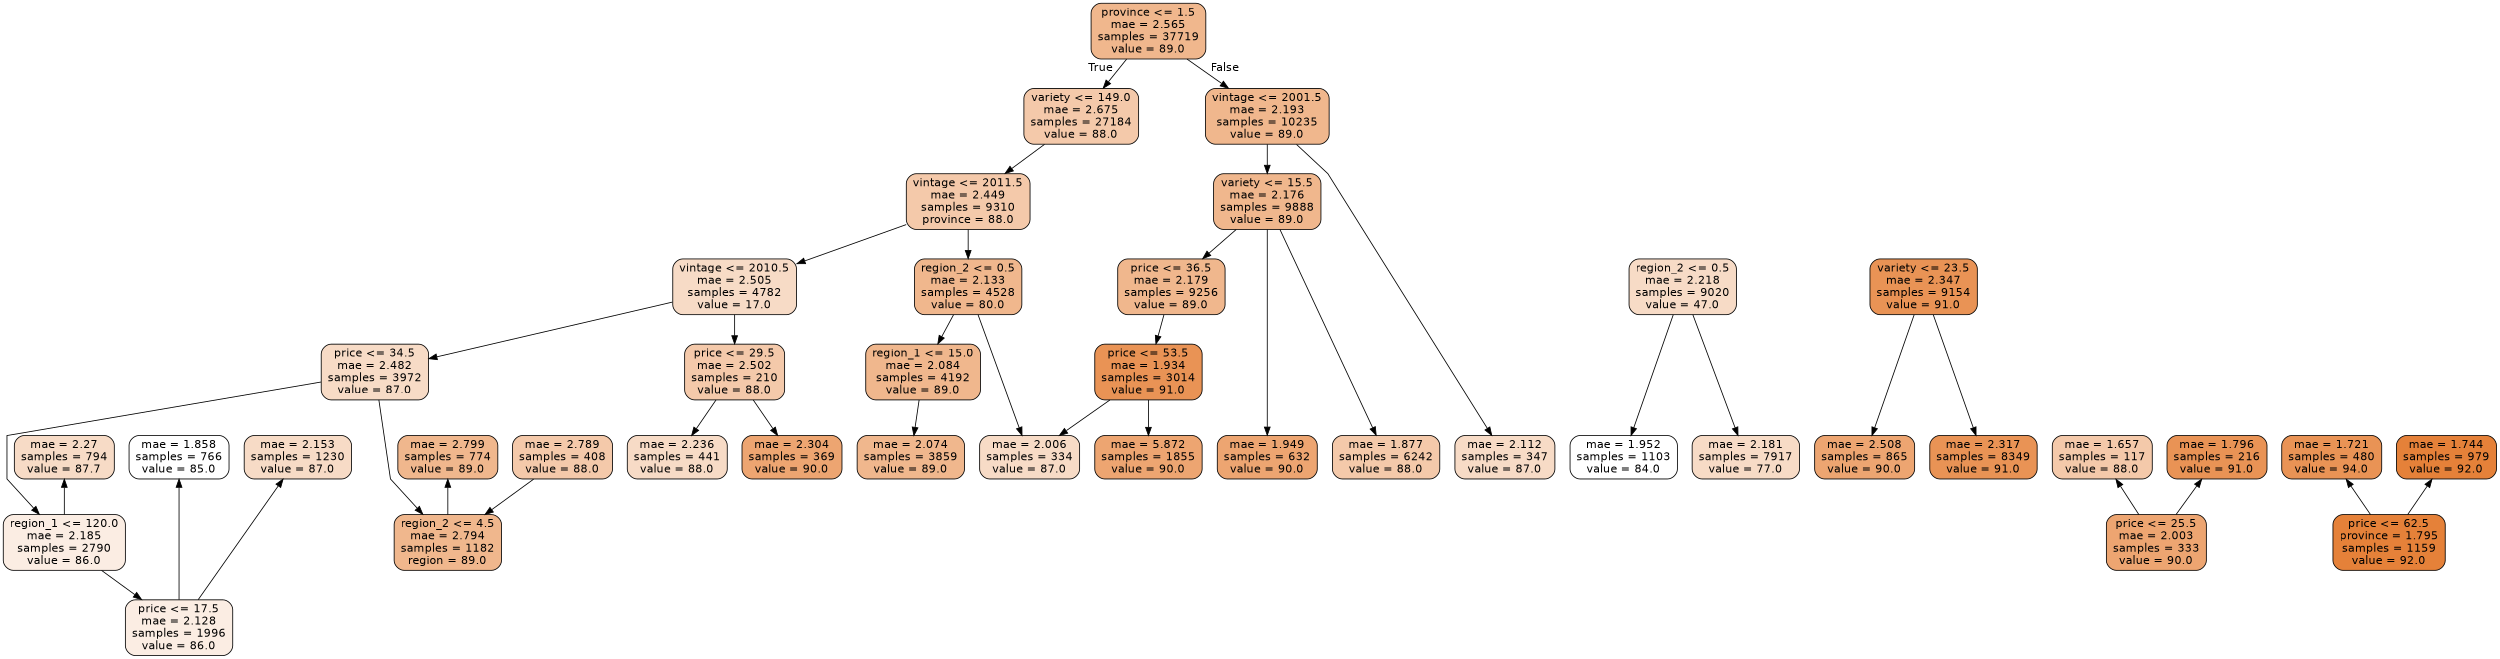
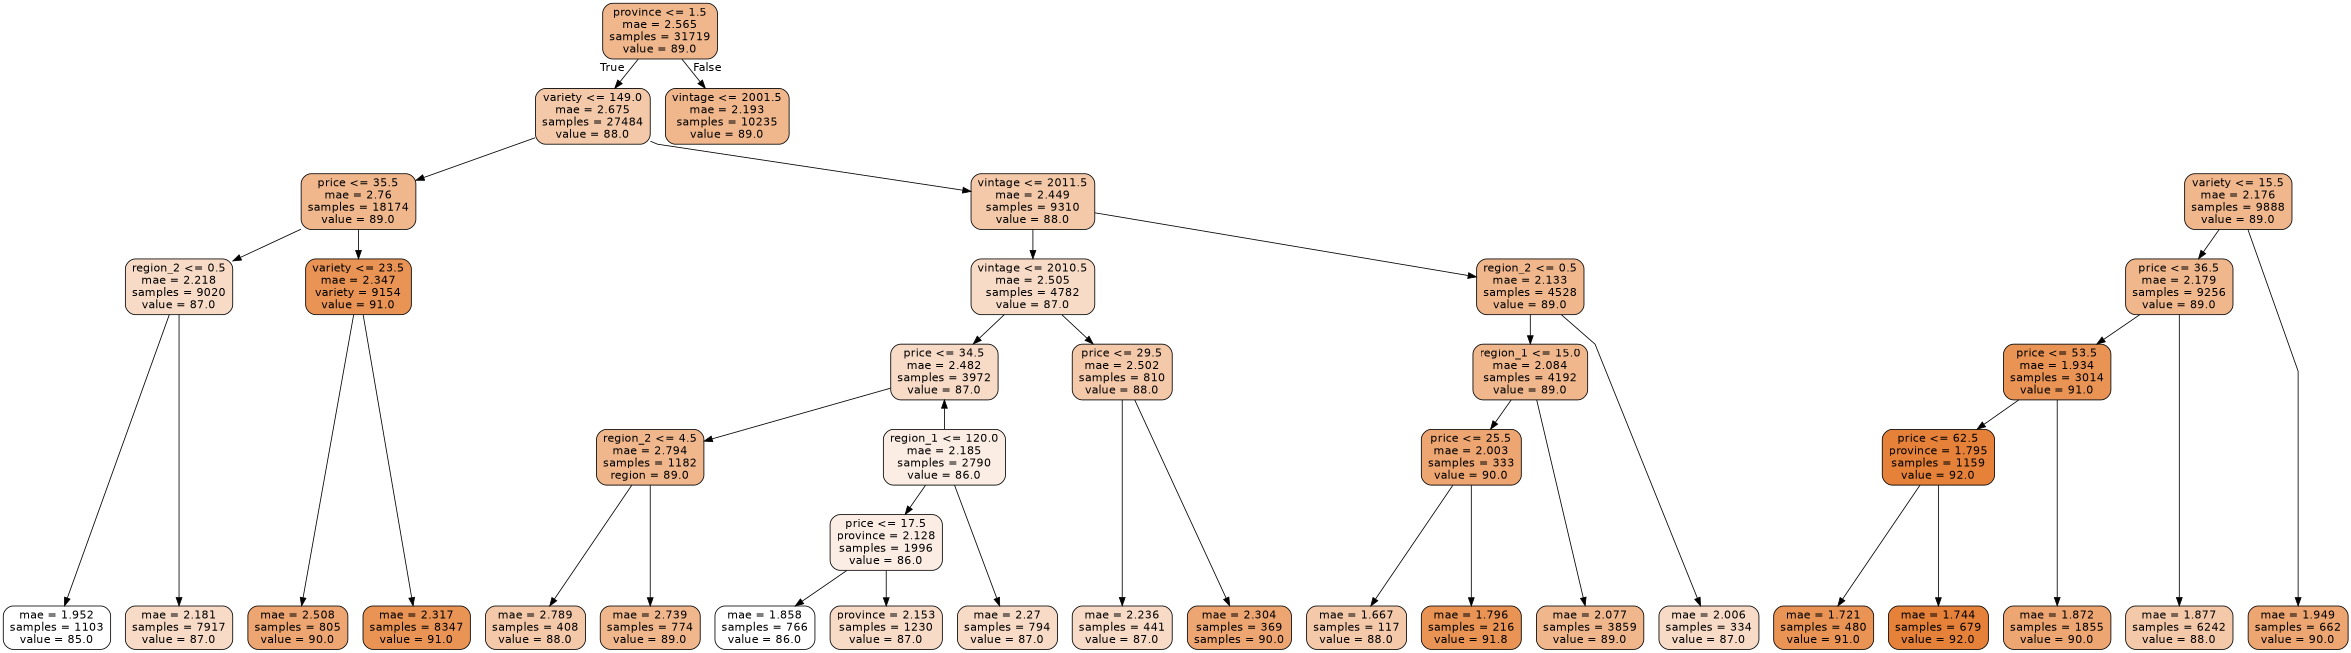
node "province <= 1.5 mae = 2.565 samples = 37719 value = 89.0": label "province <= 1.5 mae = 2.565 samples = 37719 value = 89.0" -> "province <= 1.5 mae = 2.565 samples = 31719 value = 89.0"
node "variety <= 149.0 mae = 2.675 samples = 27184 value = 88.0": label "variety <= 149.0 mae = 2.675 samples = 27184 value = 88.0" -> "variety <= 149.0 mae = 2.675 samples = 27484 value = 88.0"
edge "vintage <= 2001.5 mae = 2.193 samples = 10235 value = 89.0" -> "variety <= 15.5 mae = 2.176 samples = 9888 value = 89.0": removed
node "price <= 35.5 mae = 2.76 samples = 18174 value = 89.0": added
node "vintage <= 2011.5 mae = 2.449 samples = 9310 province = 88.0": label "vintage <= 2011.5 mae = 2.449 samples = 9310 province = 88.0" -> "vintage <= 2011.5 mae = 2.449 samples = 9310 value = 88.0"
node "vintage <= 2010.5 mae = 2.505 samples = 4782 value = 17.0": label "vintage <= 2010.5 mae = 2.505 samples = 4782 value = 17.0" -> "vintage <= 2010.5 mae = 2.505 samples = 4782 value = 87.0"
node "region_2 <= 0.5 mae = 2.133 samples = 4528 value = 80.0": label "region_2 <= 0.5 mae = 2.133 samples = 4528 value = 80.0" -> "region_2 <= 0.5 mae = 2.133 samples = 4528 value = 89.0"
node "region_2 <= 0.5 mae = 2.218 samples = 9020 value = 47.0": label "region_2 <= 0.5 mae = 2.218 samples = 9020 value = 47.0" -> "region_2 <= 0.5 mae = 2.218 samples = 9020 value = 87.0"
node "variety <= 23.5 mae = 2.347 samples = 9154 value = 91.0": label "variety <= 23.5 mae = 2.347 samples = 9154 value = 91.0" -> "variety <= 23.5 mae = 2.347 variety = 9154 value = 91.0"
edge "variety <= 15.5 mae = 2.176 samples = 9888 value = 89.0" -> "mae = 1.877 samples = 6242 value = 88.0": now "price <= 36.5 mae = 2.179 samples = 9256 value = 89.0" -> "mae = 1.877 samples = 6242 value = 88.0"
node "price <= 29.5 mae = 2.502 samples = 210 value = 88.0": label "price <= 29.5 mae = 2.502 samples = 210 value = 88.0" -> "price <= 29.5 mae = 2.502 samples = 810 value = 88.0"
edge "region_1 <= 15.0 mae = 2.084 samples = 4192 value = 89.0" -> "price <= 25.5 mae = 2.003 samples = 333 value = 90.0": added
edge "price <= 53.5 mae = 1.934 samples = 3014 value = 91.0" -> "mae = 2.006 samples = 334 value = 87.0": now "price <= 53.5 mae = 1.934 samples = 3014 value = 91.0" -> "price <= 62.5 province = 1.795 samples = 1159 value = 92.0"
edge "price <= 34.5 mae = 2.482 samples = 3972 value = 87.0" -> "region_1 <= 120.0 mae = 2.185 samples = 2790 value = 86.0": reversed
node "mae = 2.27 samples = 794 value = 87.7": label "mae = 2.27 samples = 794 value = 87.7" -> "mae = 2.27 samples = 794 value = 87.0"
node "mae = 1.858 samples = 766 value = 85.0": label "mae = 1.858 samples = 766 value = 85.0" -> "mae = 1.858 samples = 766 value = 86.0"
node "mae = 2.153 samples = 1230 value = 87.0": label "mae = 2.153 samples = 1230 value = 87.0" -> "province = 2.153 samples = 1230 value = 87.0"
node "mae = 2.799 samples = 774 value = 89.0": label "mae = 2.799 samples = 774 value = 89.0" -> "mae = 2.739 samples = 774 value = 89.0"
node "mae = 2.236 samples = 441 value = 88.0": label "mae = 2.236 samples = 441 value = 88.0" -> "mae = 2.236 samples = 441 value = 87.0"
node "mae = 2.304 samples = 369 value = 90.0": label "mae = 2.304 samples = 369 value = 90.0" -> "mae = 2.304 samples = 369 samples = 90.0"
node "mae = 2.074 samples = 3859 value = 89.0": label "mae = 2.074 samples = 3859 value = 89.0" -> "mae = 2.077 samples = 3859 value = 89.0"
node "mae = 5.872 samples = 1855 value = 90.0": label "mae = 5.872 samples = 1855 value = 90.0" -> "mae = 1.872 samples = 1855 value = 90.0"
node "mae = 1.949 samples = 632 value = 90.0": label "mae = 1.949 samples = 632 value = 90.0" -> "mae = 1.949 samples = 662 value = 90.0"
node "mae = 2.112 samples = 347 value = 87.0": removed
node "mae = 1.952 samples = 1103 value = 84.0": label "mae = 1.952 samples = 1103 value = 84.0" -> "mae = 1.952 samples = 1103 value = 85.0"
node "mae = 2.181 samples = 7917 value = 77.0": label "mae = 2.181 samples = 7917 value = 77.0" -> "mae = 2.181 samples = 7917 value = 87.0"
node "mae = 2.508 samples = 865 value = 90.0": label "mae = 2.508 samples = 865 value = 90.0" -> "mae = 2.508 samples = 805 value = 90.0"
node "mae = 2.317 samples = 8349 value = 91.0": label "mae = 2.317 samples = 8349 value = 91.0" -> "mae = 2.317 samples = 8347 value = 91.0"
node "mae = 1.657 samples = 117 value = 88.0": label "mae = 1.657 samples = 117 value = 88.0" -> "mae = 1.667 samples = 117 value = 88.0"
node "mae = 1.796 samples = 216 value = 91.0": label "mae = 1.796 samples = 216 value = 91.0" -> "mae = 1.796 samples = 216 value = 91.8"
node "mae = 1.721 samples = 480 value = 94.0": label "mae = 1.721 samples = 480 value = 94.0" -> "mae = 1.721 samples = 480 value = 91.0"
node "mae = 1.744 samples = 979 value = 92.0": label "mae = 1.744 samples = 979 value = 92.0" -> "mae = 1.744 samples = 679 value = 92.0"
edge "mae = 2.789 samples = 408 value = 88.0" -> "region_2 <= 4.5 mae = 2.794 samples = 1182 region = 89.0": reversed
node "price <= 17.5 mae = 2.128 samples = 1996 value = 86.0": label "price <= 17.5 mae = 2.128 samples = 1996 value = 86.0" -> "price <= 17.5 province = 2.128 samples = 1996 value = 86.0"
